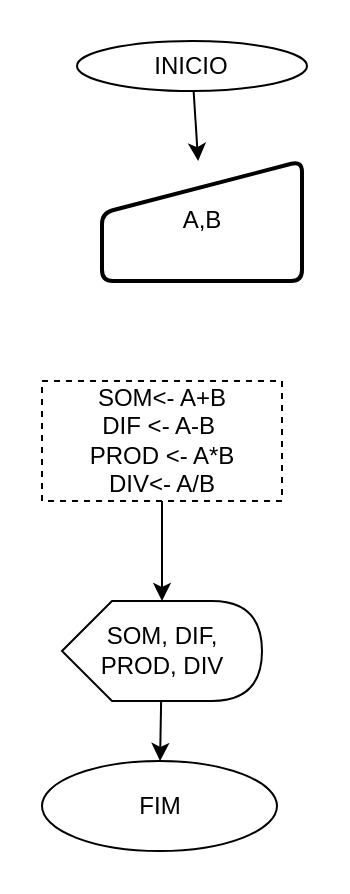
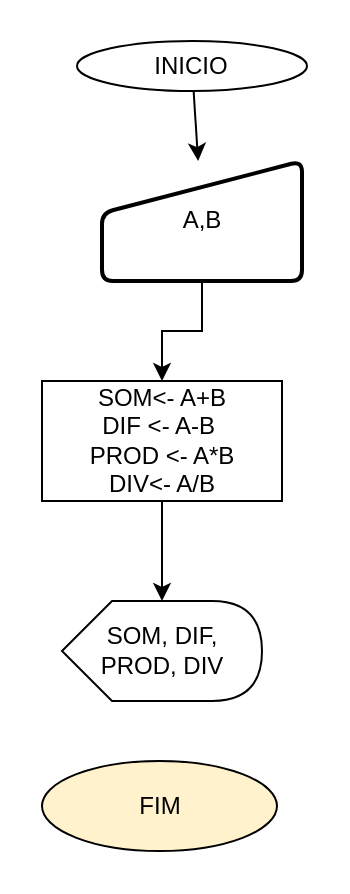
edge "A,B" -> "SOM<- A+B DIF <- A-B PROD <- A*B DIV<- A/B": added
node "SOM<- A+B DIF <- A-B PROD <- A*B DIV<- A/B": style dashed -> solid
edge "SOM, DIF, PROD, DIV" -> "FIM": removed
node "FIM": fillcolor #ffffff -> #fff2cc
